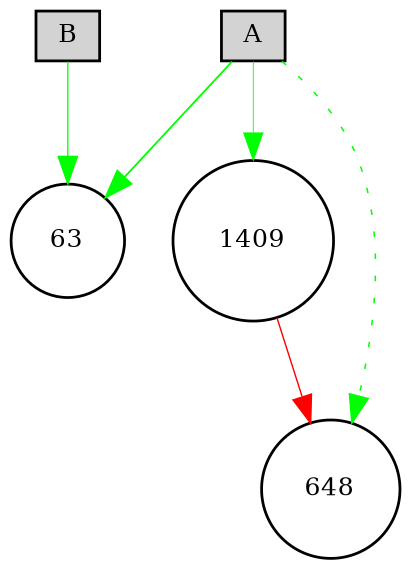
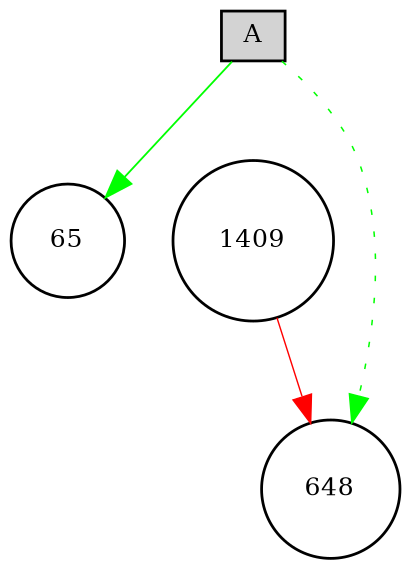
node "B": removed
edge "A" -> "1409": removed
node "63": label "63" -> "65"
